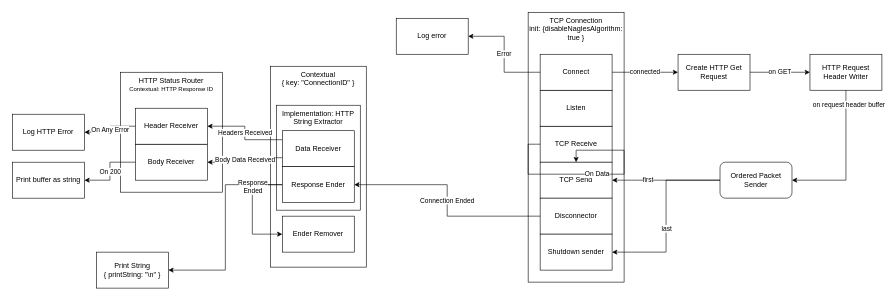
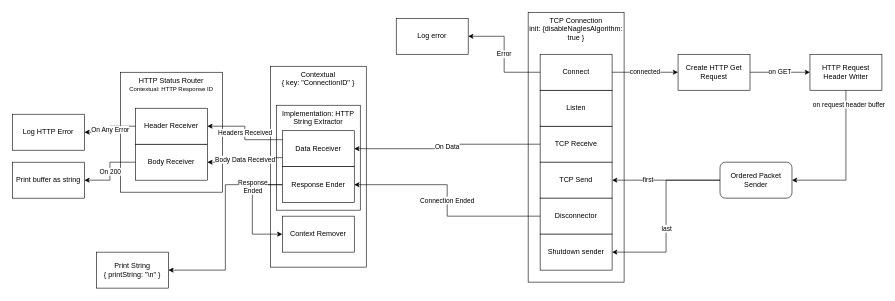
edge "TCP Receive" -> "TCP Send": now "TCP Receive" -> "Data Receiver"
node "Ender Remover": label "Ender Remover" -> "Context Remover"
